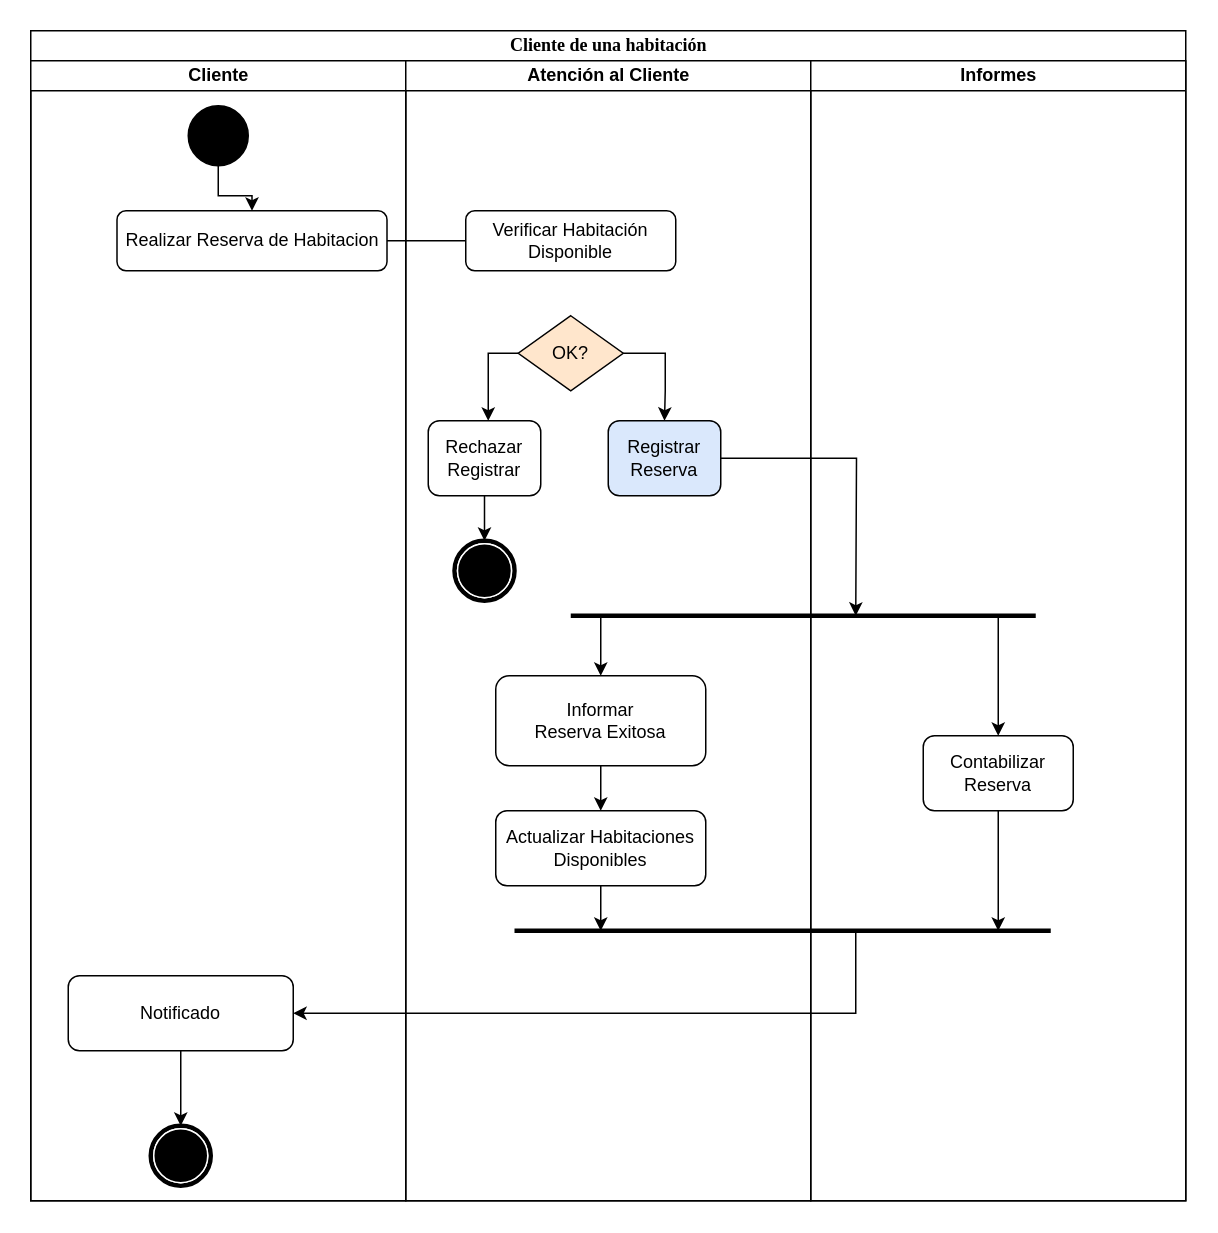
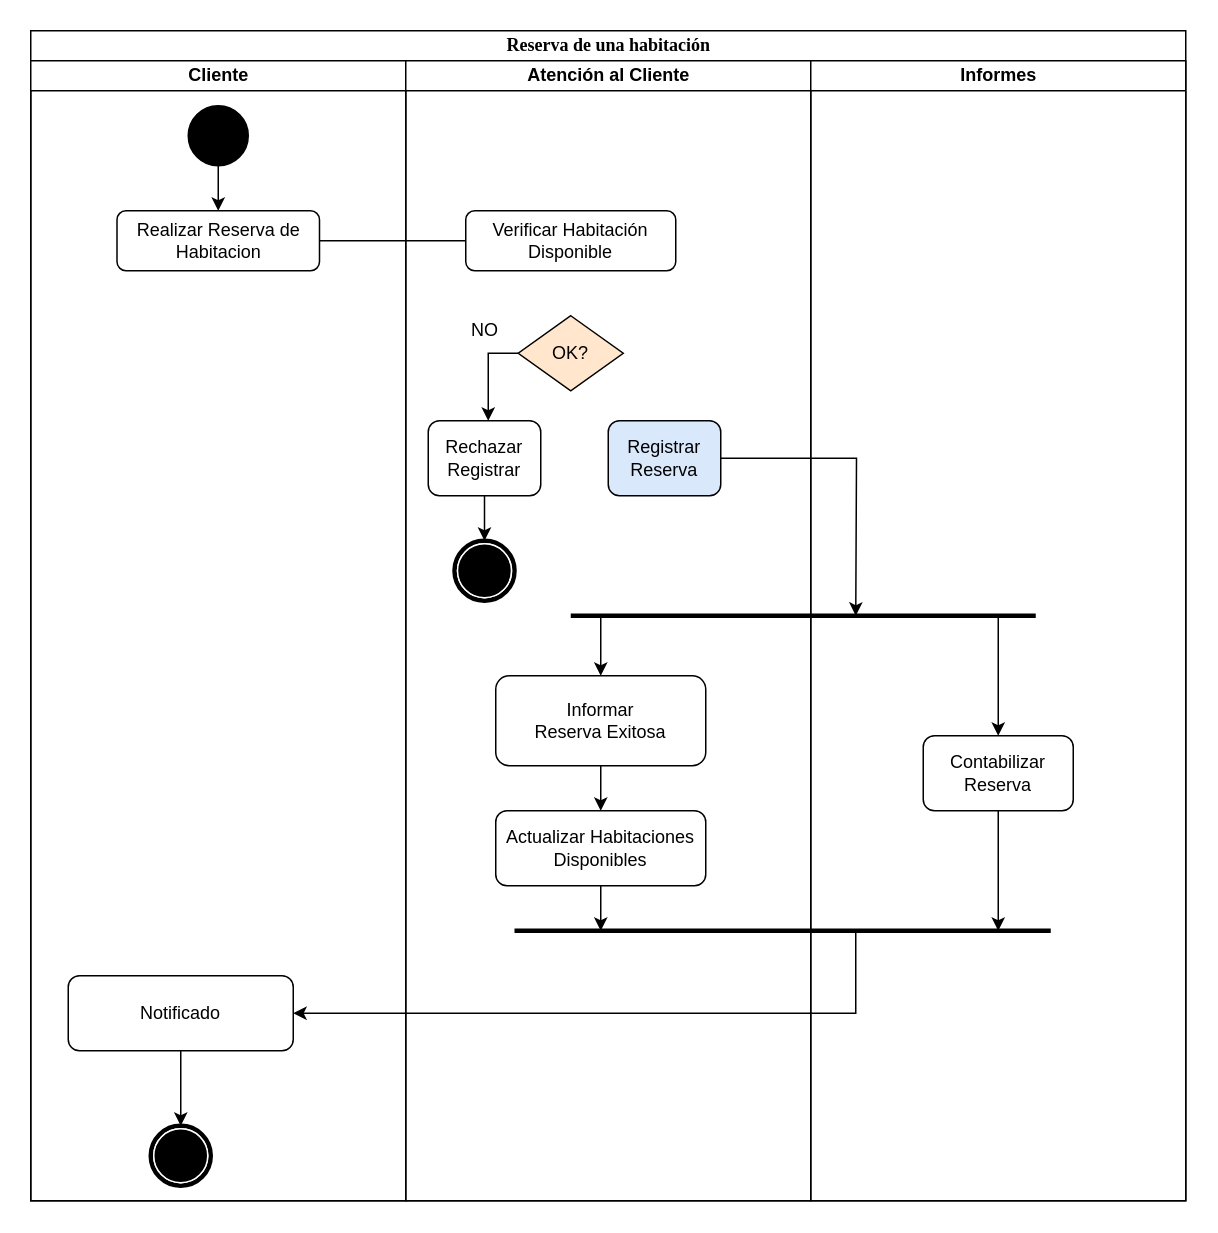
node "Cliente de una habitación": label "Cliente de una habitación" -> "Reserva de una habitación"
node "Realizar Reserva de Habitacion": size 270x60 -> 203x60
node "NO": added
edge "OK?" -> "Registrar Reserva": removed
